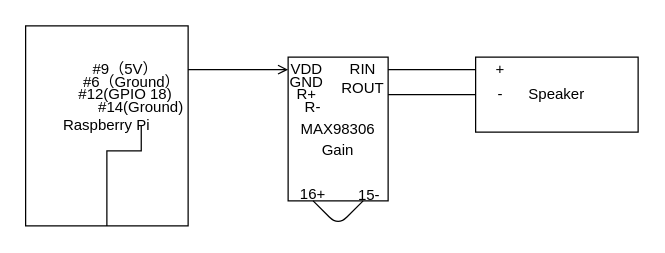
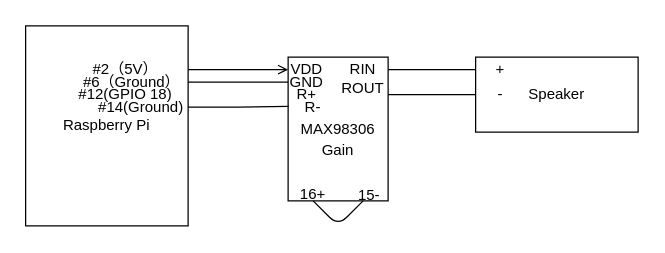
node "#9（5V）": label "#9（5V）" -> "#2（5V）"
edge "#6（Ground）" -- "GND": added
edge "#14(Ground)" -- "Raspberry Pi": now "#14(Ground)" -- "MAX98306"
